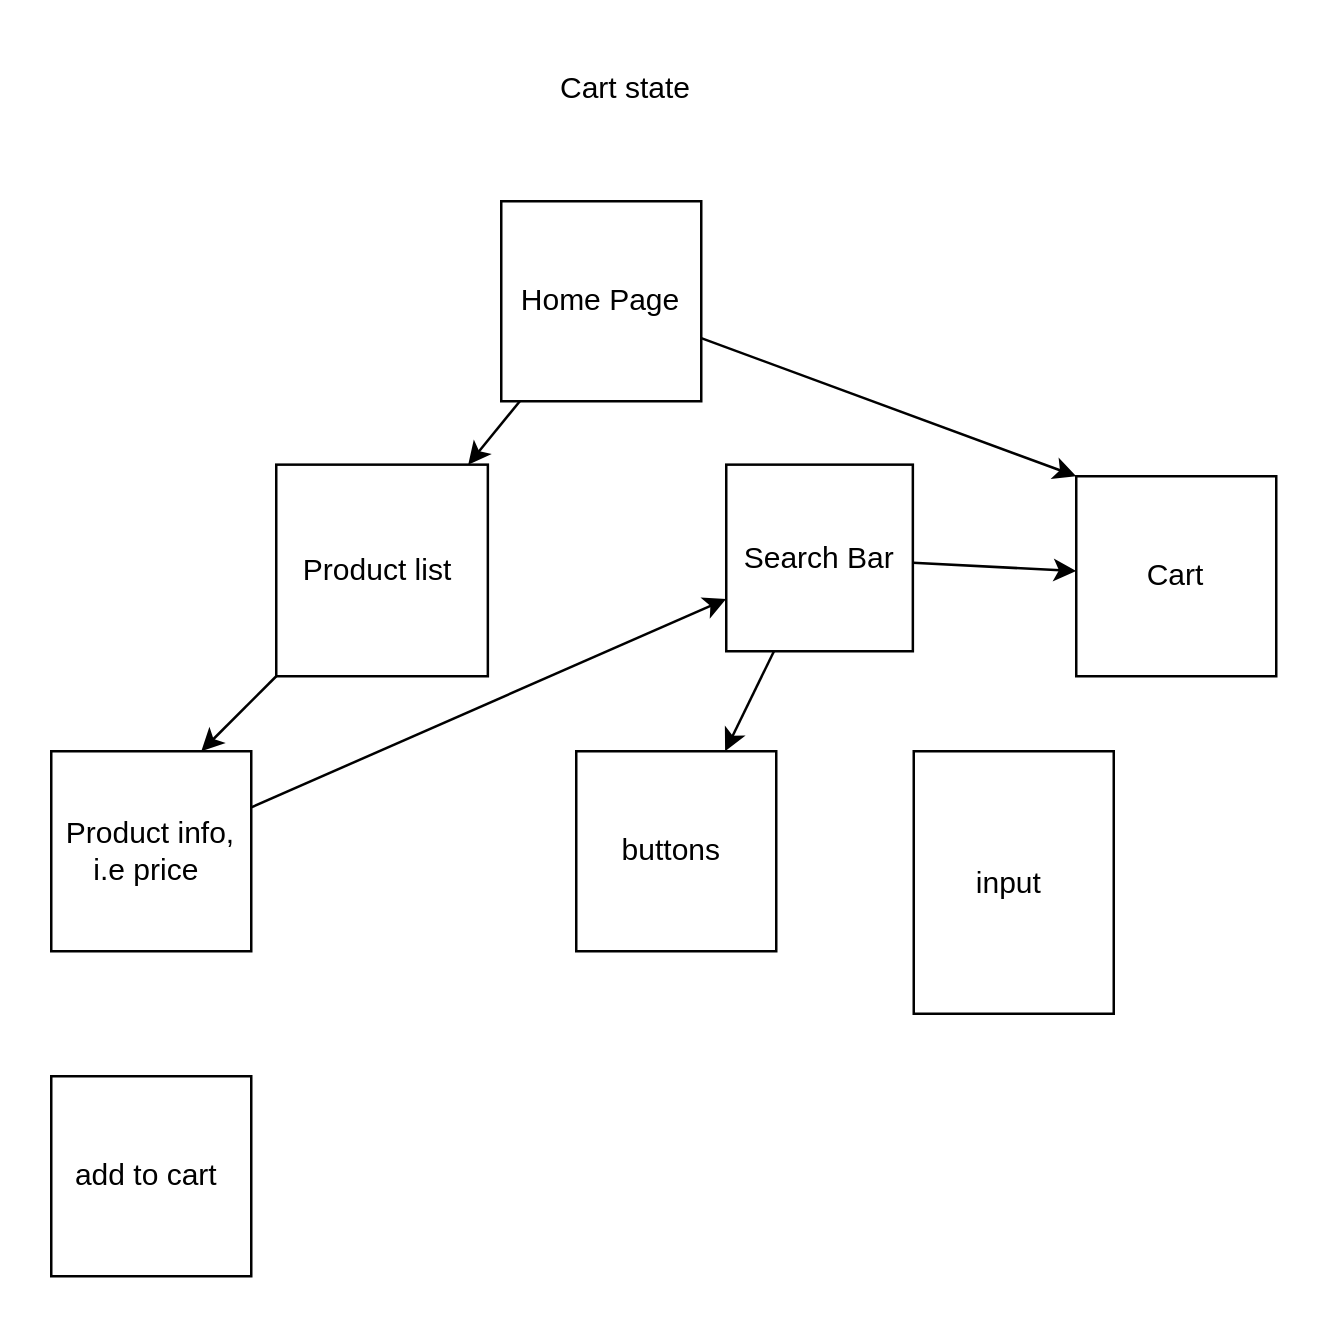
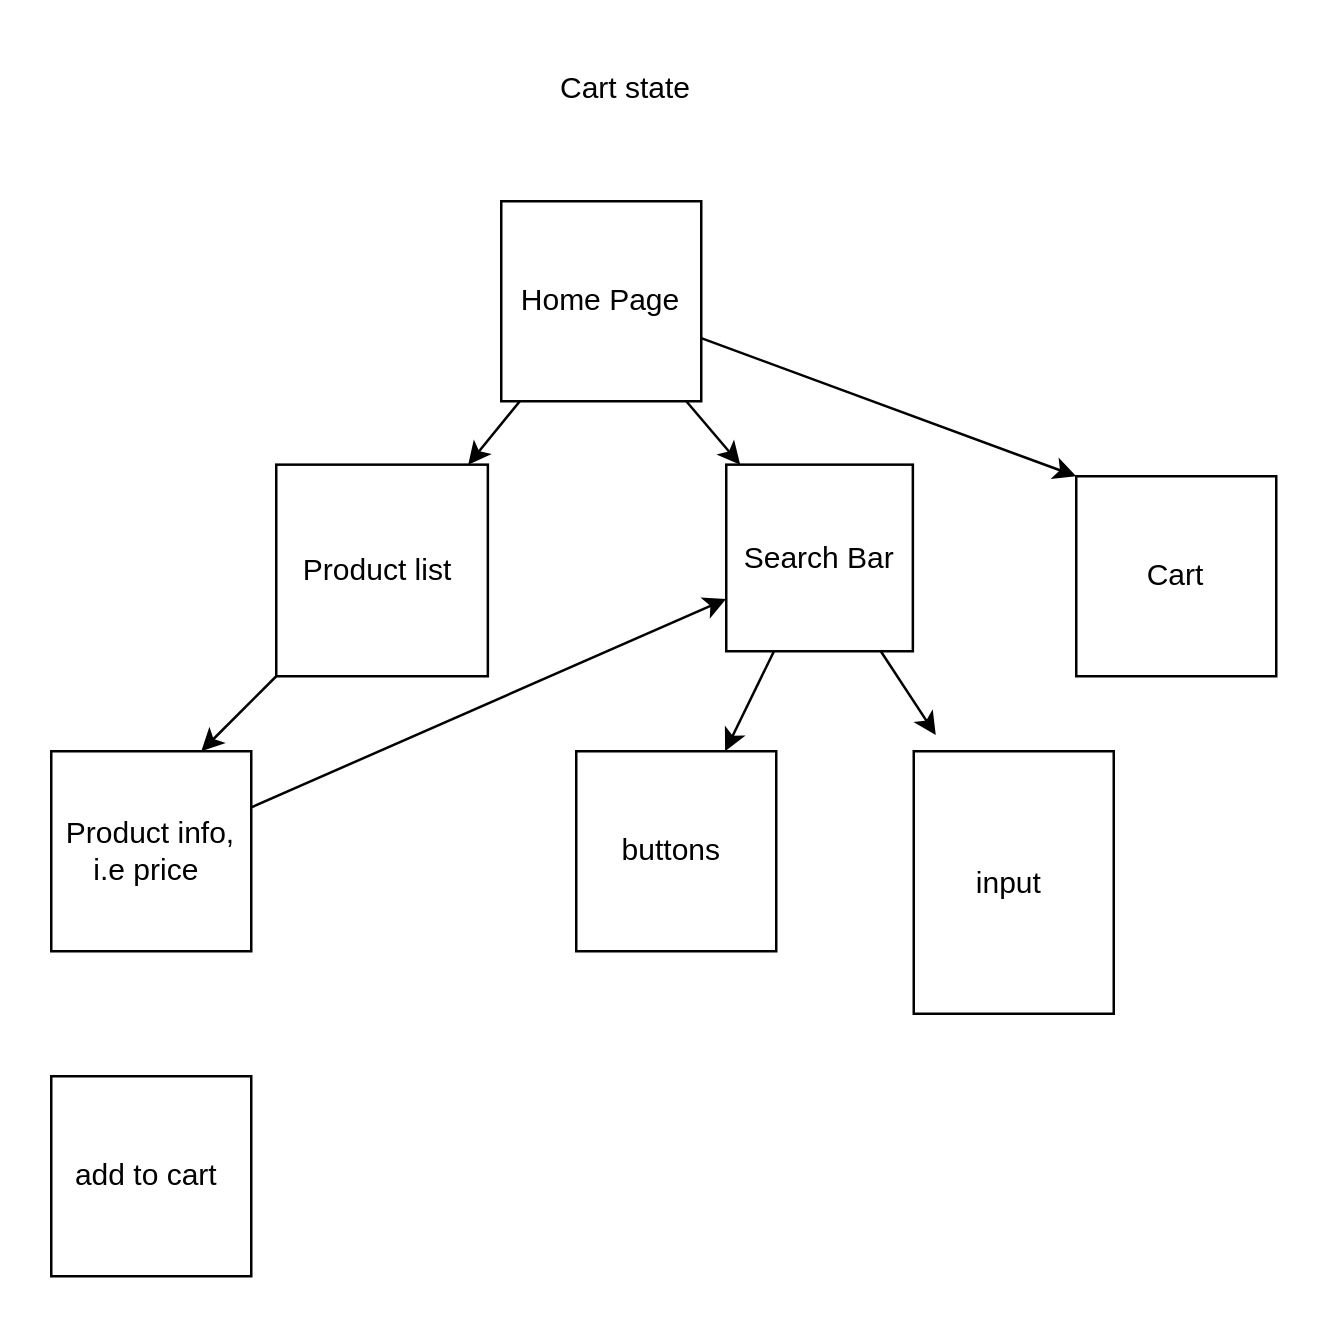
edge "Home Page" -> "Search Bar": added
edge "Search Bar" -> "Cart": now "Search Bar" -> "input"
